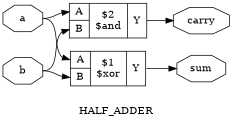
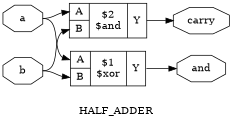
node "sum": label "sum" -> "and"
